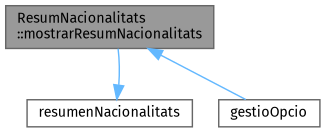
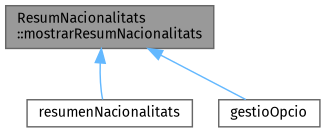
edge "ResumNacionalitats ::mostrarResumNacionalitats" -> "resumenNacionalitats": reversed
